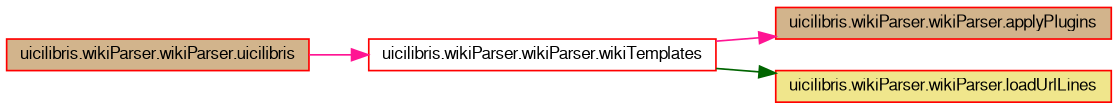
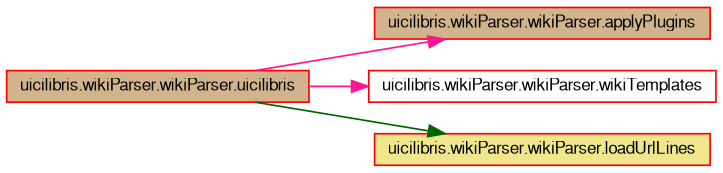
edge "uicilibris.wikiParser.wikiParser.wikiTemplates" -> "uicilibris.wikiParser.wikiParser.applyPlugins": now "uicilibris.wikiParser.wikiParser.uicilibris" -> "uicilibris.wikiParser.wikiParser.applyPlugins"
edge "uicilibris.wikiParser.wikiParser.wikiTemplates" -> "uicilibris.wikiParser.wikiParser.loadUrlLines": now "uicilibris.wikiParser.wikiParser.uicilibris" -> "uicilibris.wikiParser.wikiParser.loadUrlLines"
